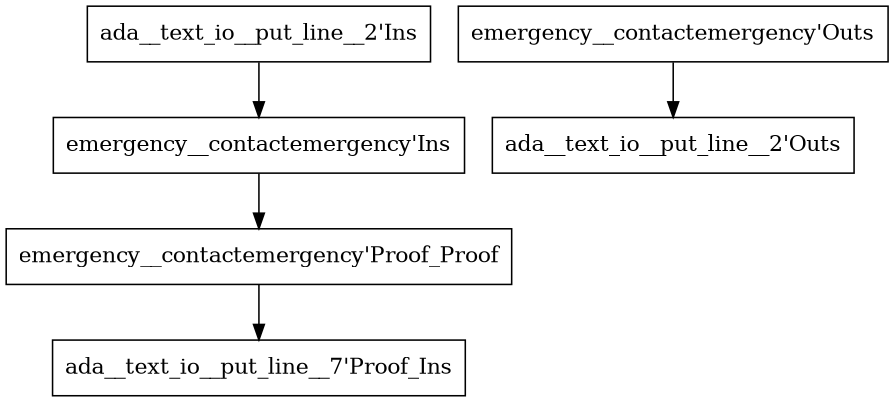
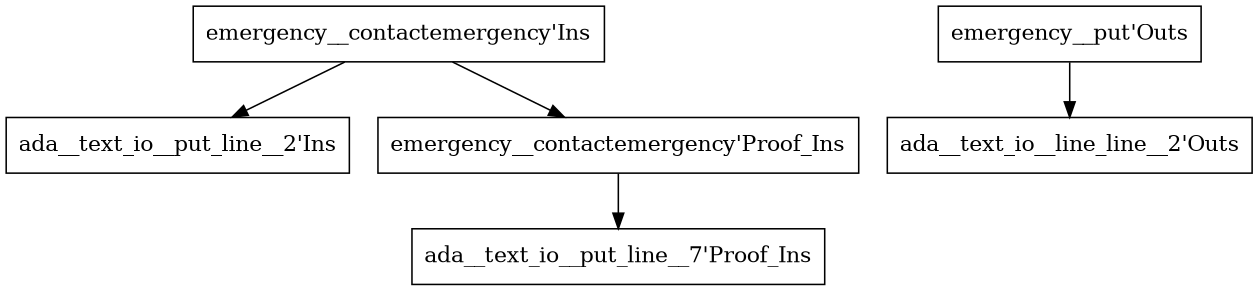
node "emergency__contactemergency'Outs": label "emergency__contactemergency'Outs" -> "emergency__put'Outs"
edge "ada__text_io__put_line__2'Ins" -> "emergency__contactemergency'Ins": reversed
node "ada__text_io__put_line__2'Outs": label "ada__text_io__put_line__2'Outs" -> "ada__text_io__line_line__2'Outs"
node "emergency__contactemergency'Proof_Proof": label "emergency__contactemergency'Proof_Proof" -> "emergency__contactemergency'Proof_Ins"
